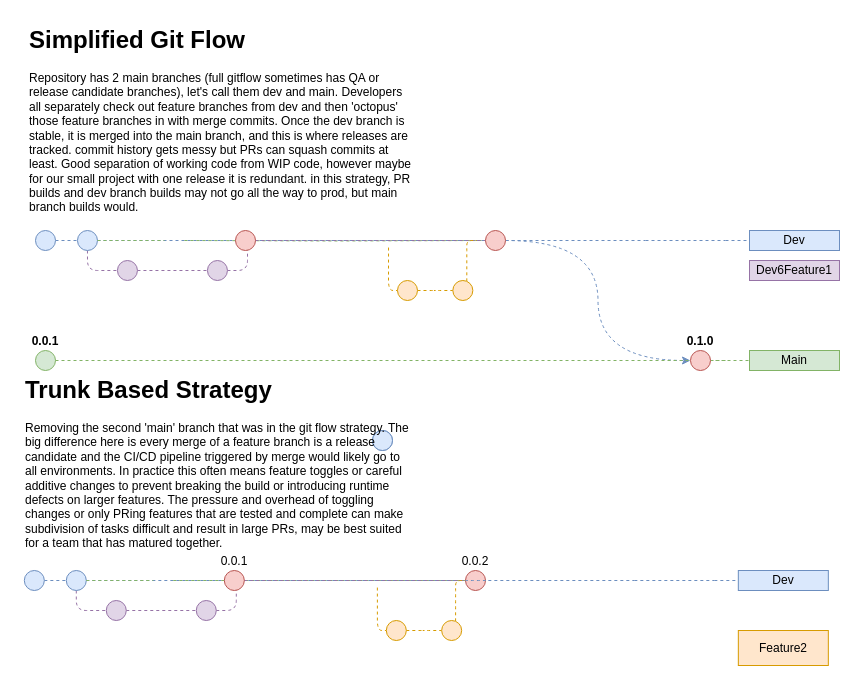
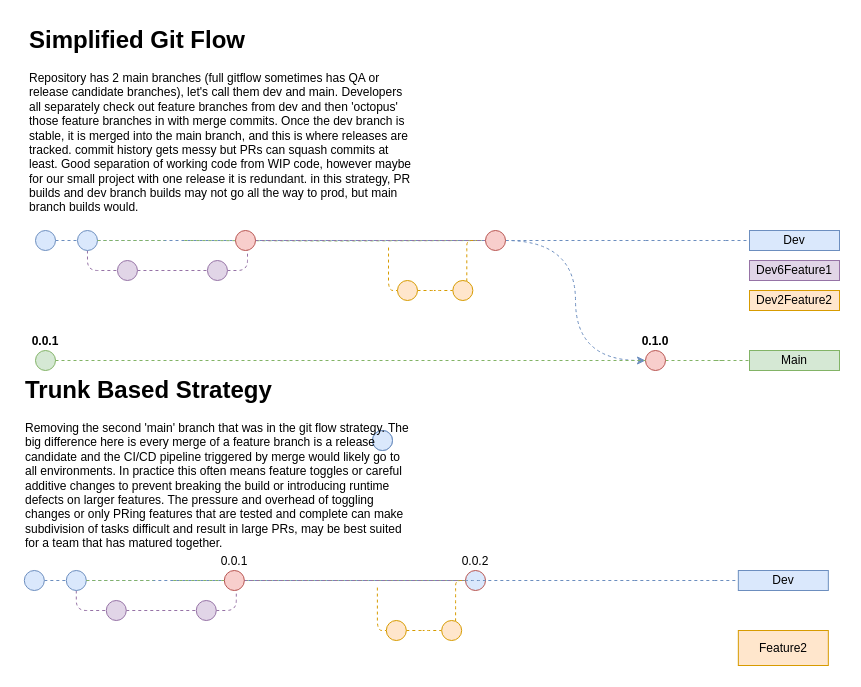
node "Dev2Feature2": added
node "0.1.0": moved (701, 361) -> (656, 361)
node "0.0.2": fillcolor #f8cecc -> #dae8fc
